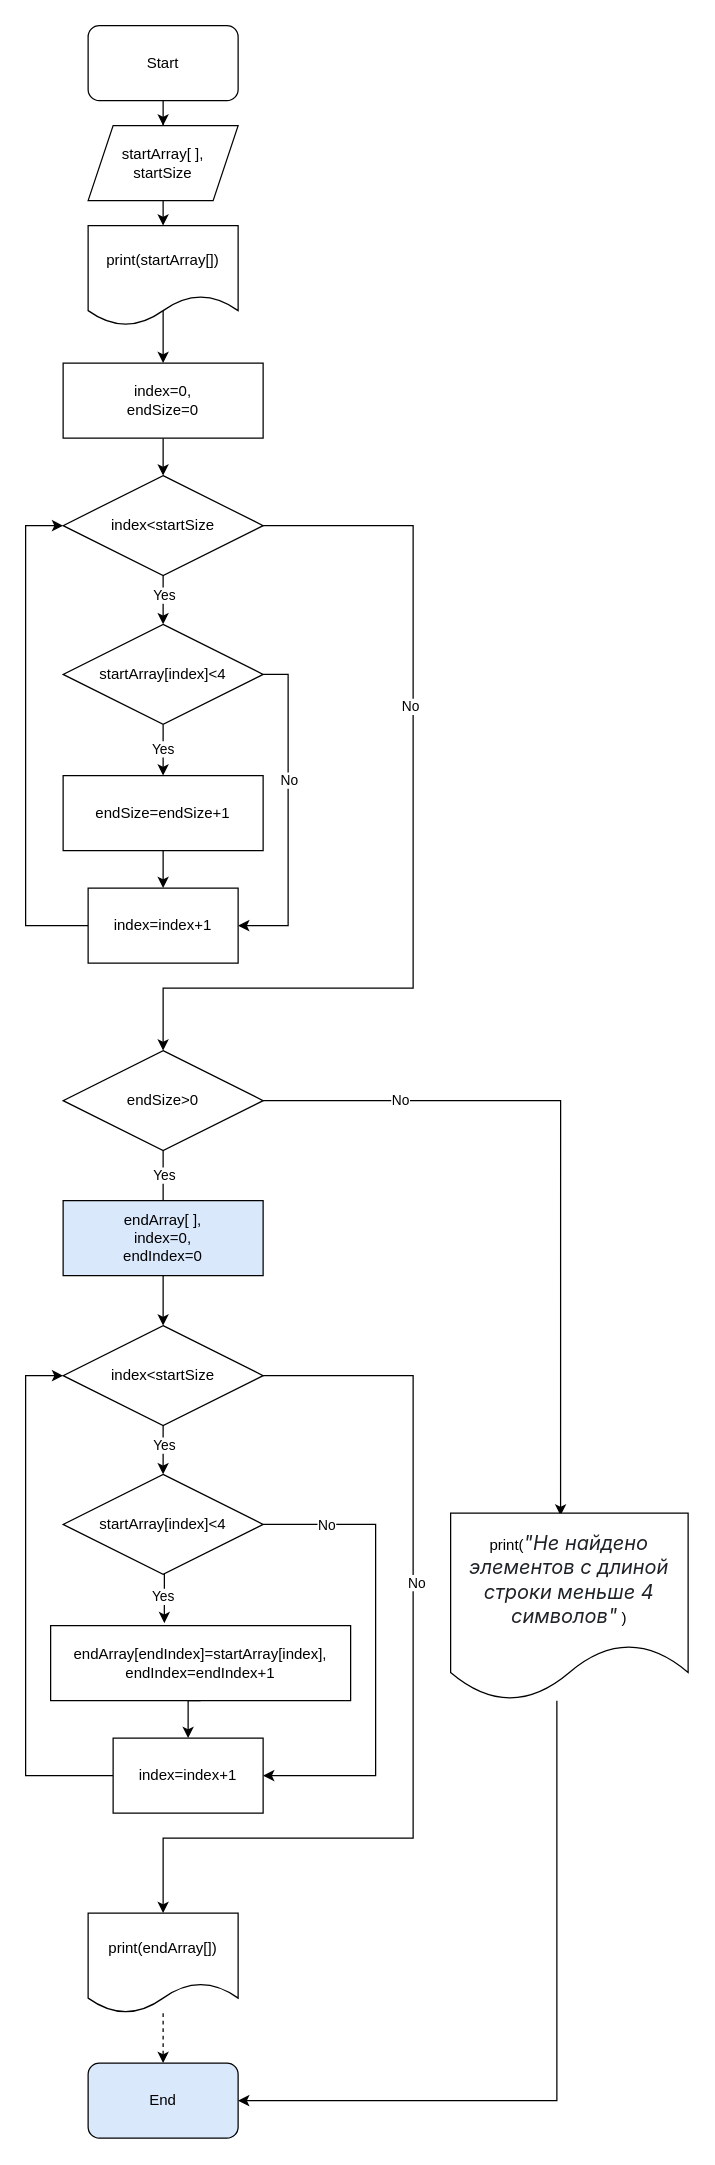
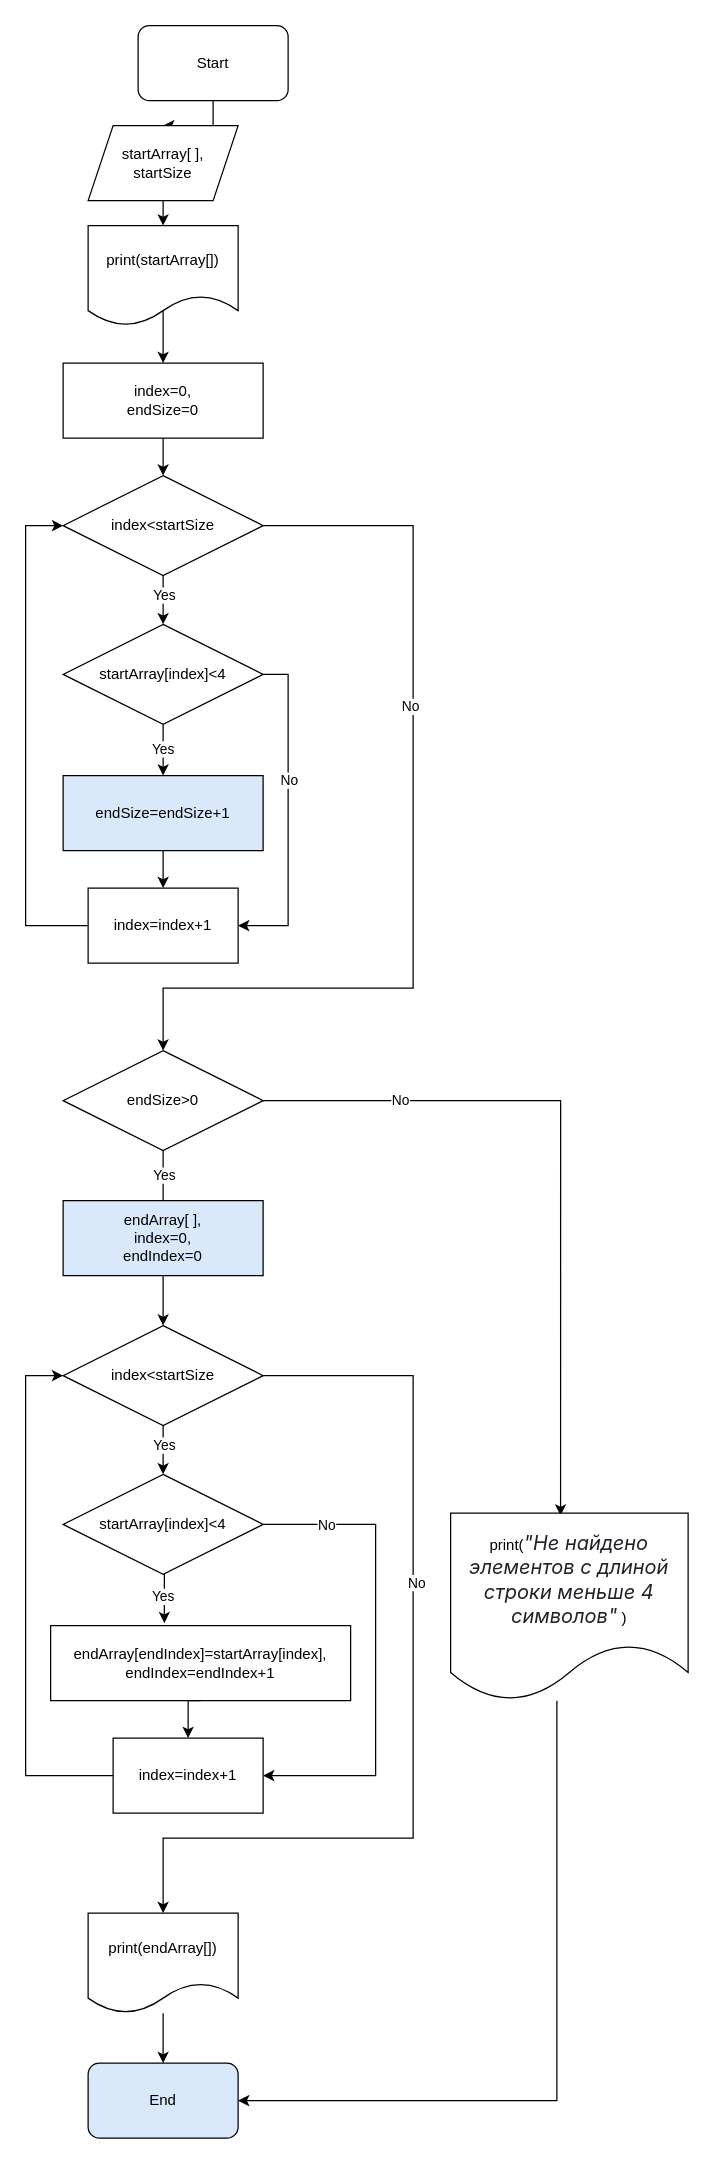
node "Start": moved (163, 63) -> (213, 63)
node "endSize=endSize+1": fillcolor #ffffff -> #dae8fc
edge "print(endArray[])" -> "End": style dashed -> solid
